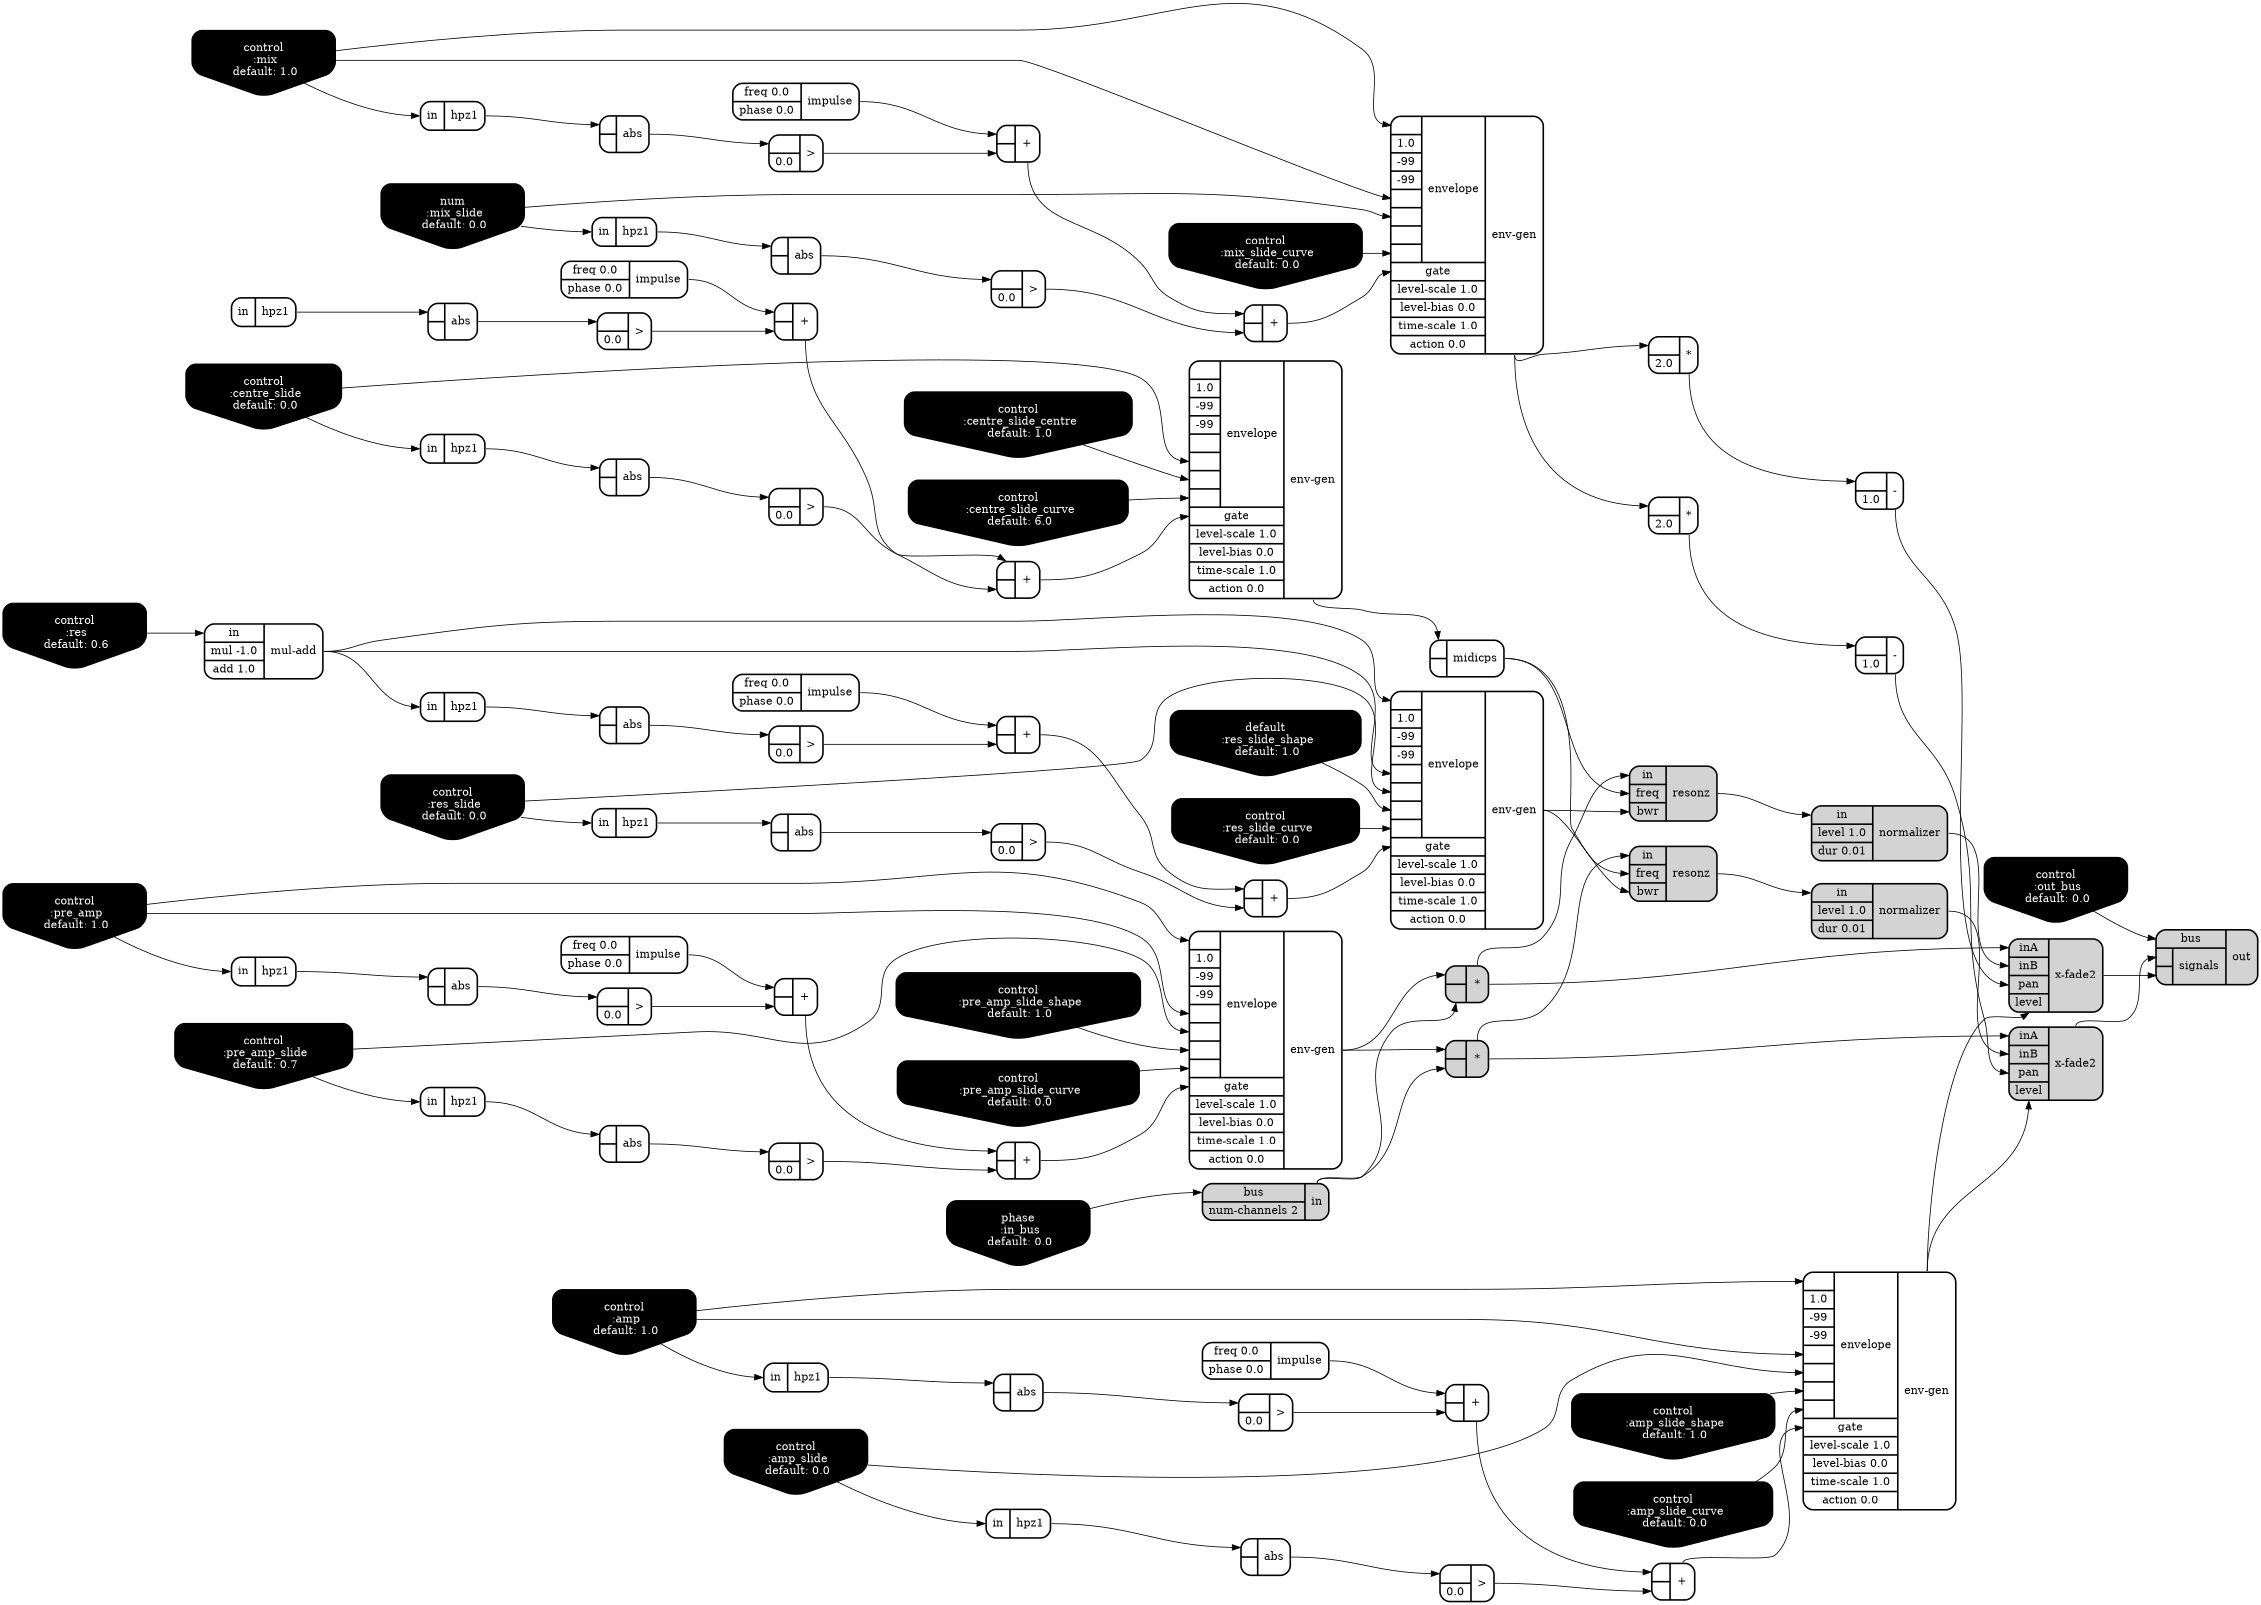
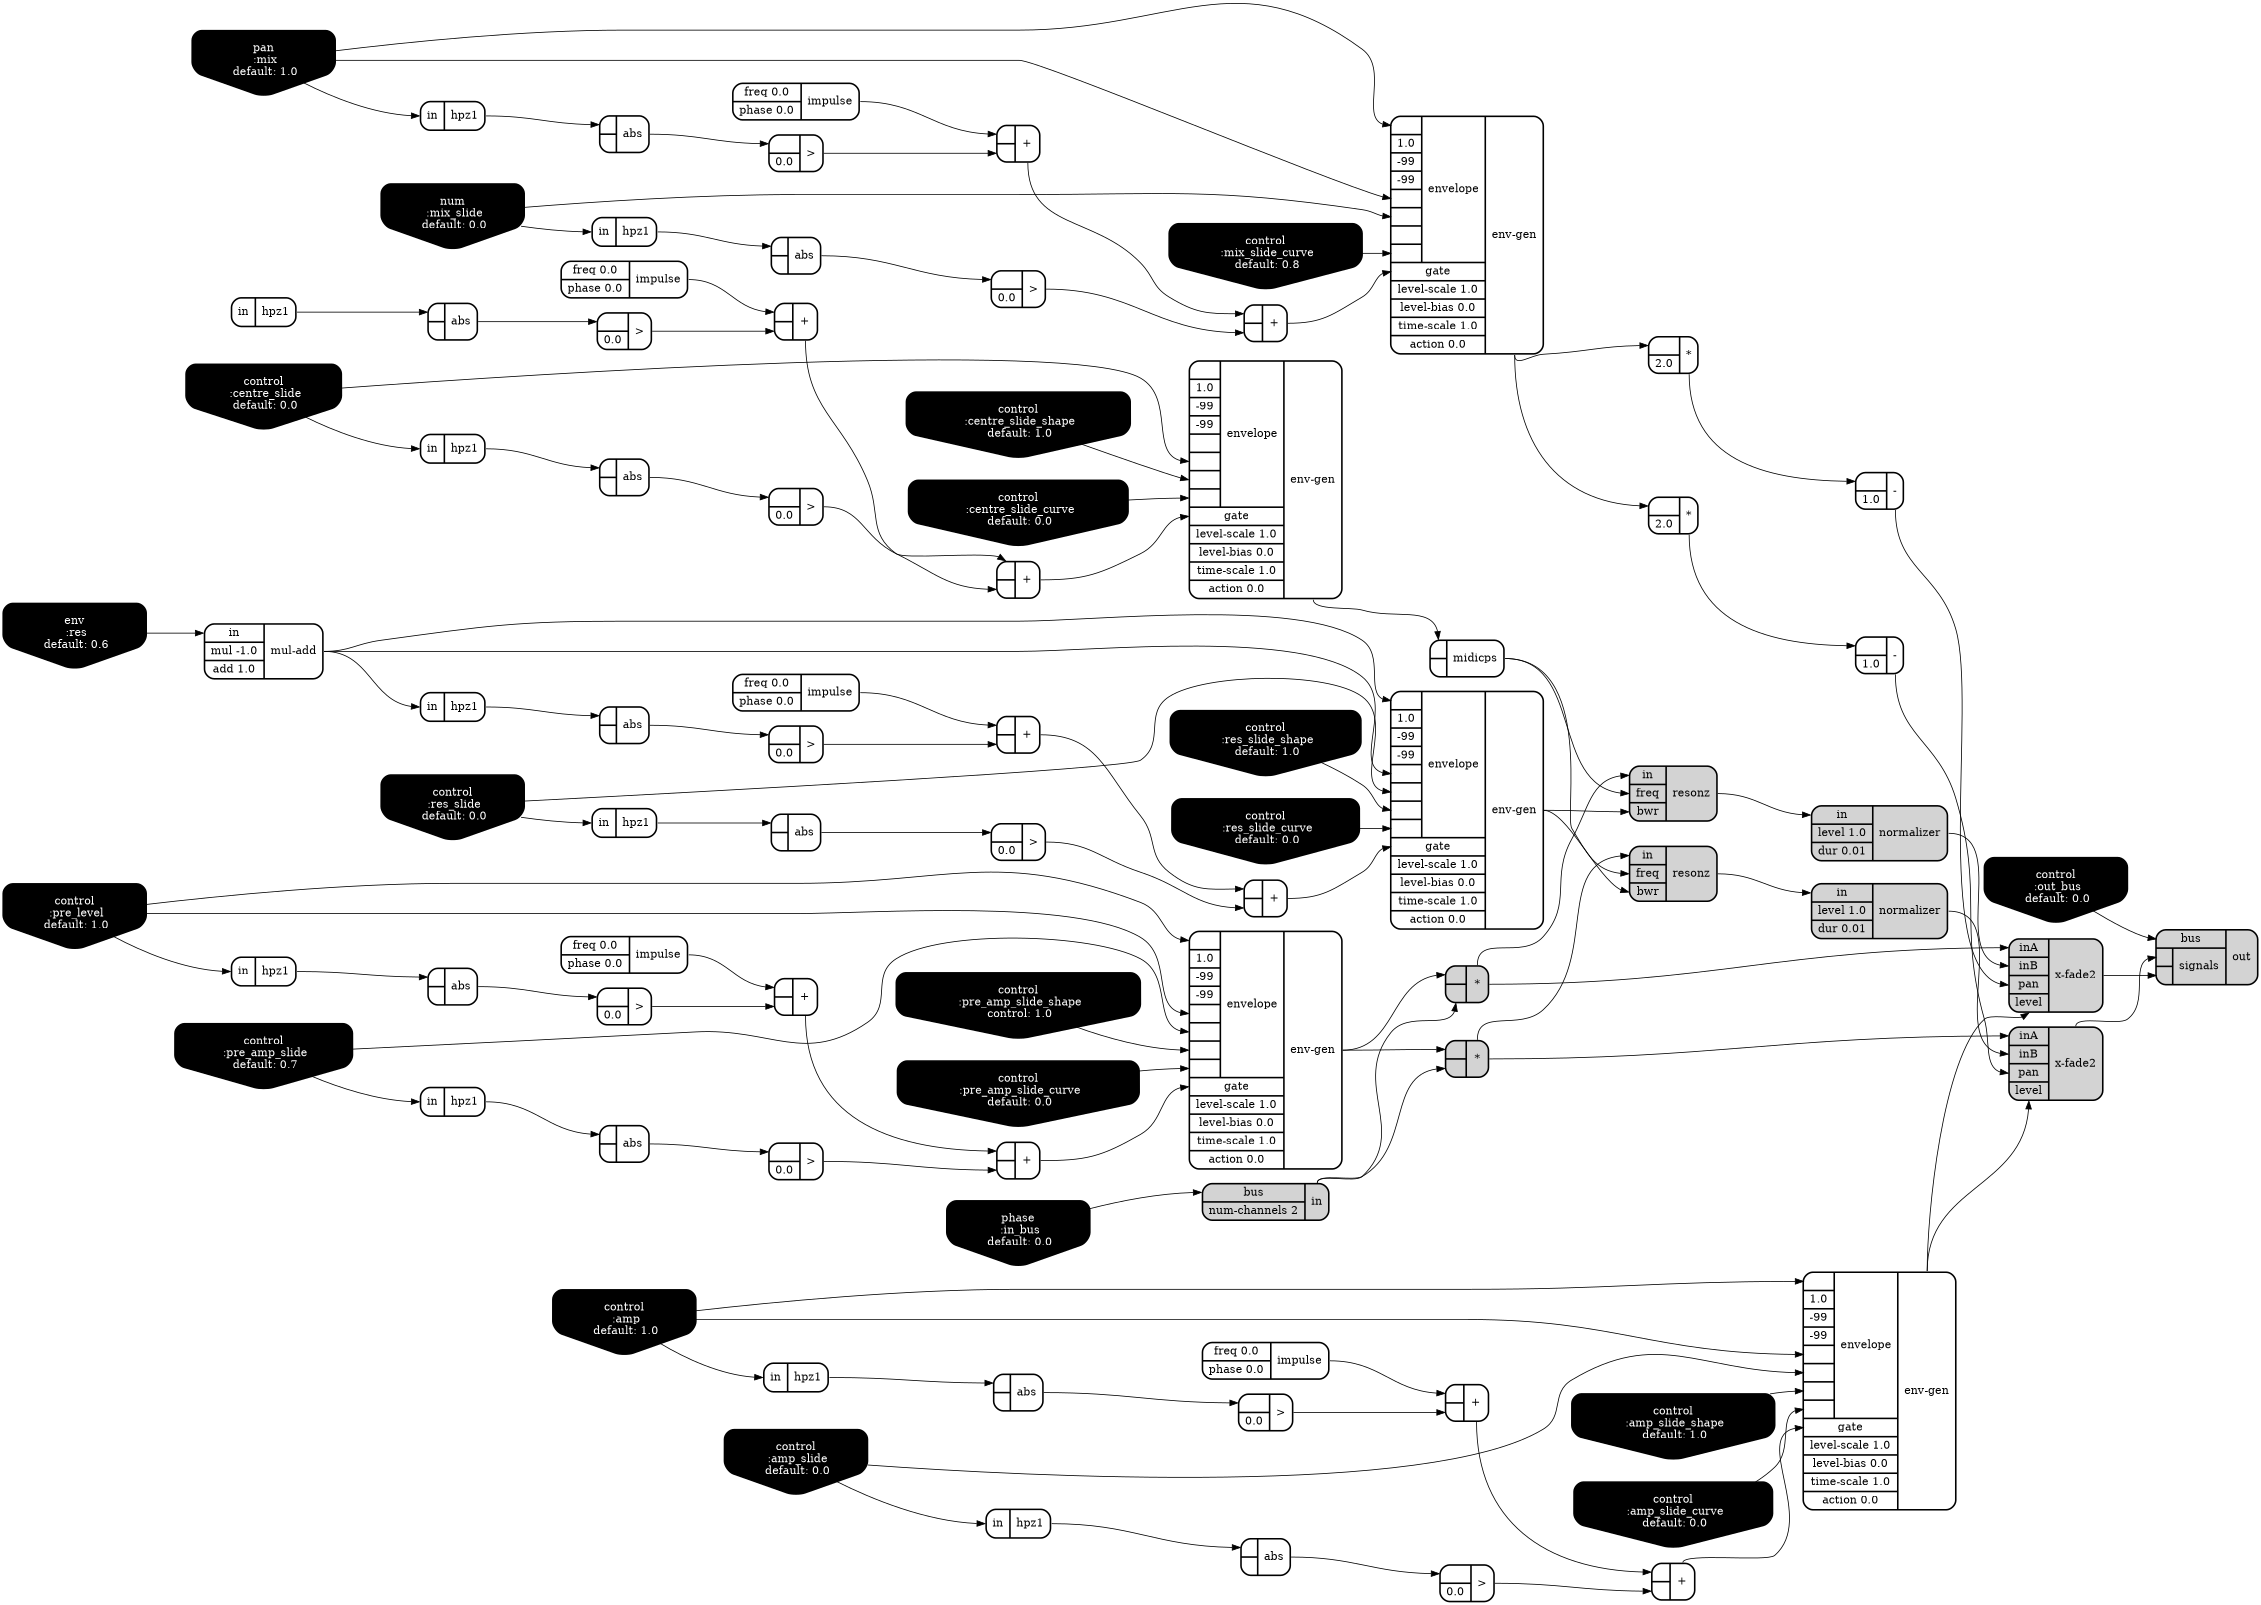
node "control :mix default: 1.0": label "control :mix default: 1.0" -> "pan :mix default: 1.0"
node "control :mix_slide_curve default: 0.0": label "control :mix_slide_curve default: 0.0" -> "control :mix_slide_curve default: 0.8"
node "control :centre_slide_centre default: 1.0": label "control :centre_slide_centre default: 1.0" -> "control :centre_slide_shape default: 1.0"
node "control :centre_slide_curve default: 6.0": label "control :centre_slide_curve default: 6.0" -> "control :centre_slide_curve default: 0.0"
node "control :res default: 0.6": label "control :res default: 0.6" -> "env :res default: 0.6"
node "default :res_slide_shape default: 1.0": label "default :res_slide_shape default: 1.0" -> "control :res_slide_shape default: 1.0"
node "control :pre_amp default: 1.0": label "control :pre_amp default: 1.0" -> "control :pre_level default: 1.0"
node "control :pre_amp_slide_shape default: 1.0": label "control :pre_amp_slide_shape default: 1.0" -> "control :pre_amp_slide_shape control: 1.0"
